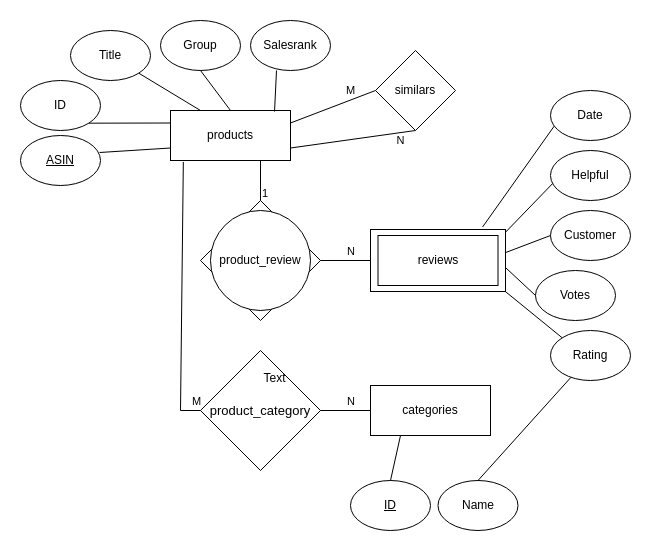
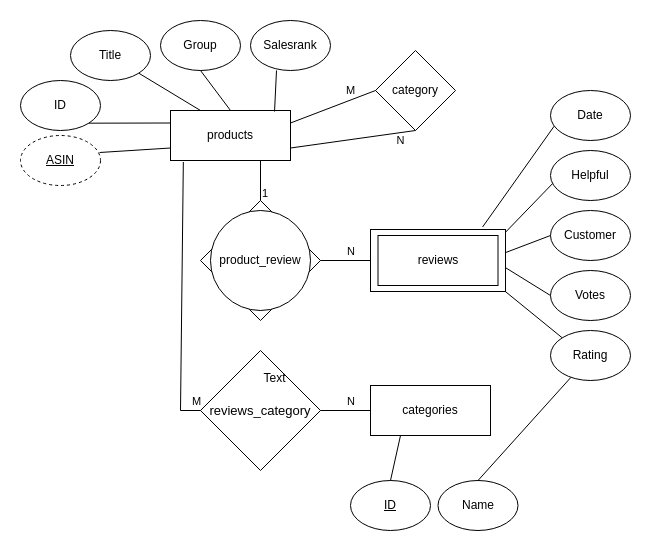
node "similars": label "similars" -> "category"
node "ASIN": style solid -> dashed
node "Votes": moved (576, 296) -> (591, 296)
node "product_category": label "product_category" -> "reviews_category"
